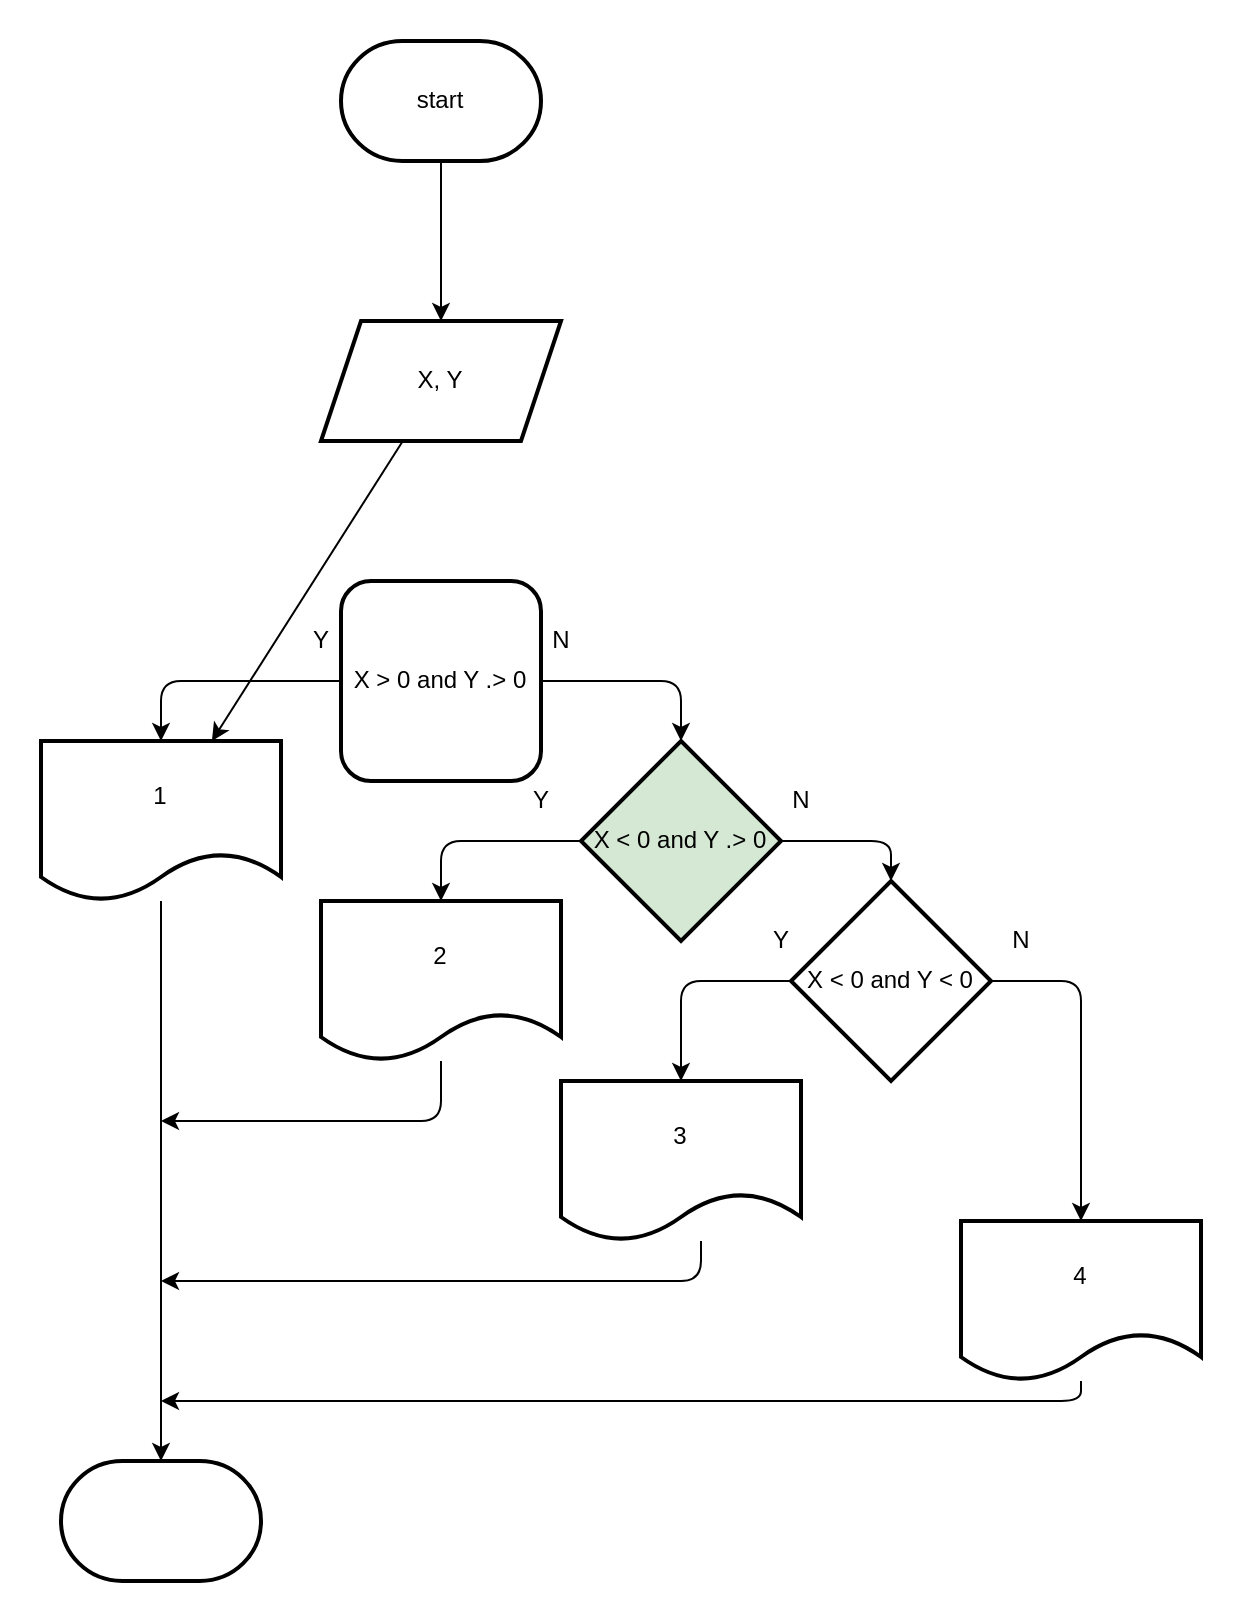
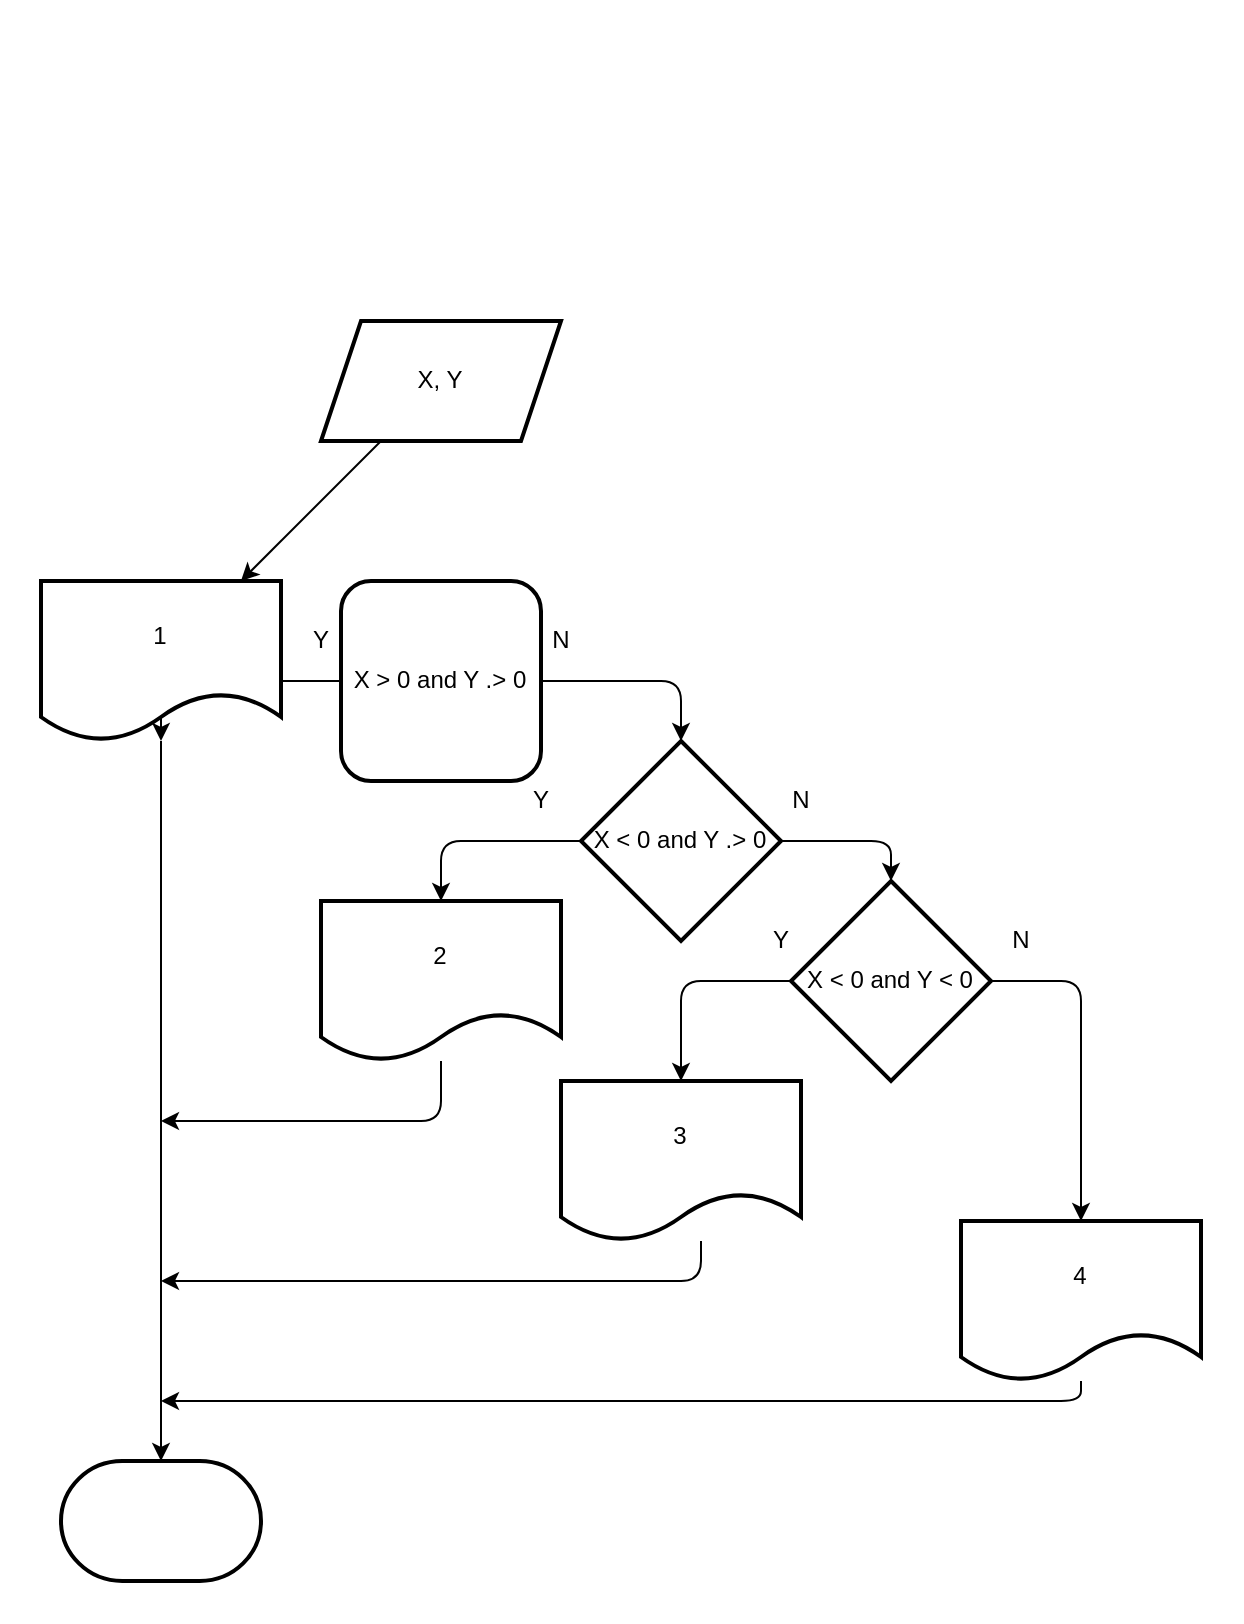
node "start": removed
edge "start" -> "X, Y": removed
node "1": moved (161, 821) -> (161, 661)
node "X < 0 and Y .> 0": fillcolor #d5e8d4 -> #ffffff
